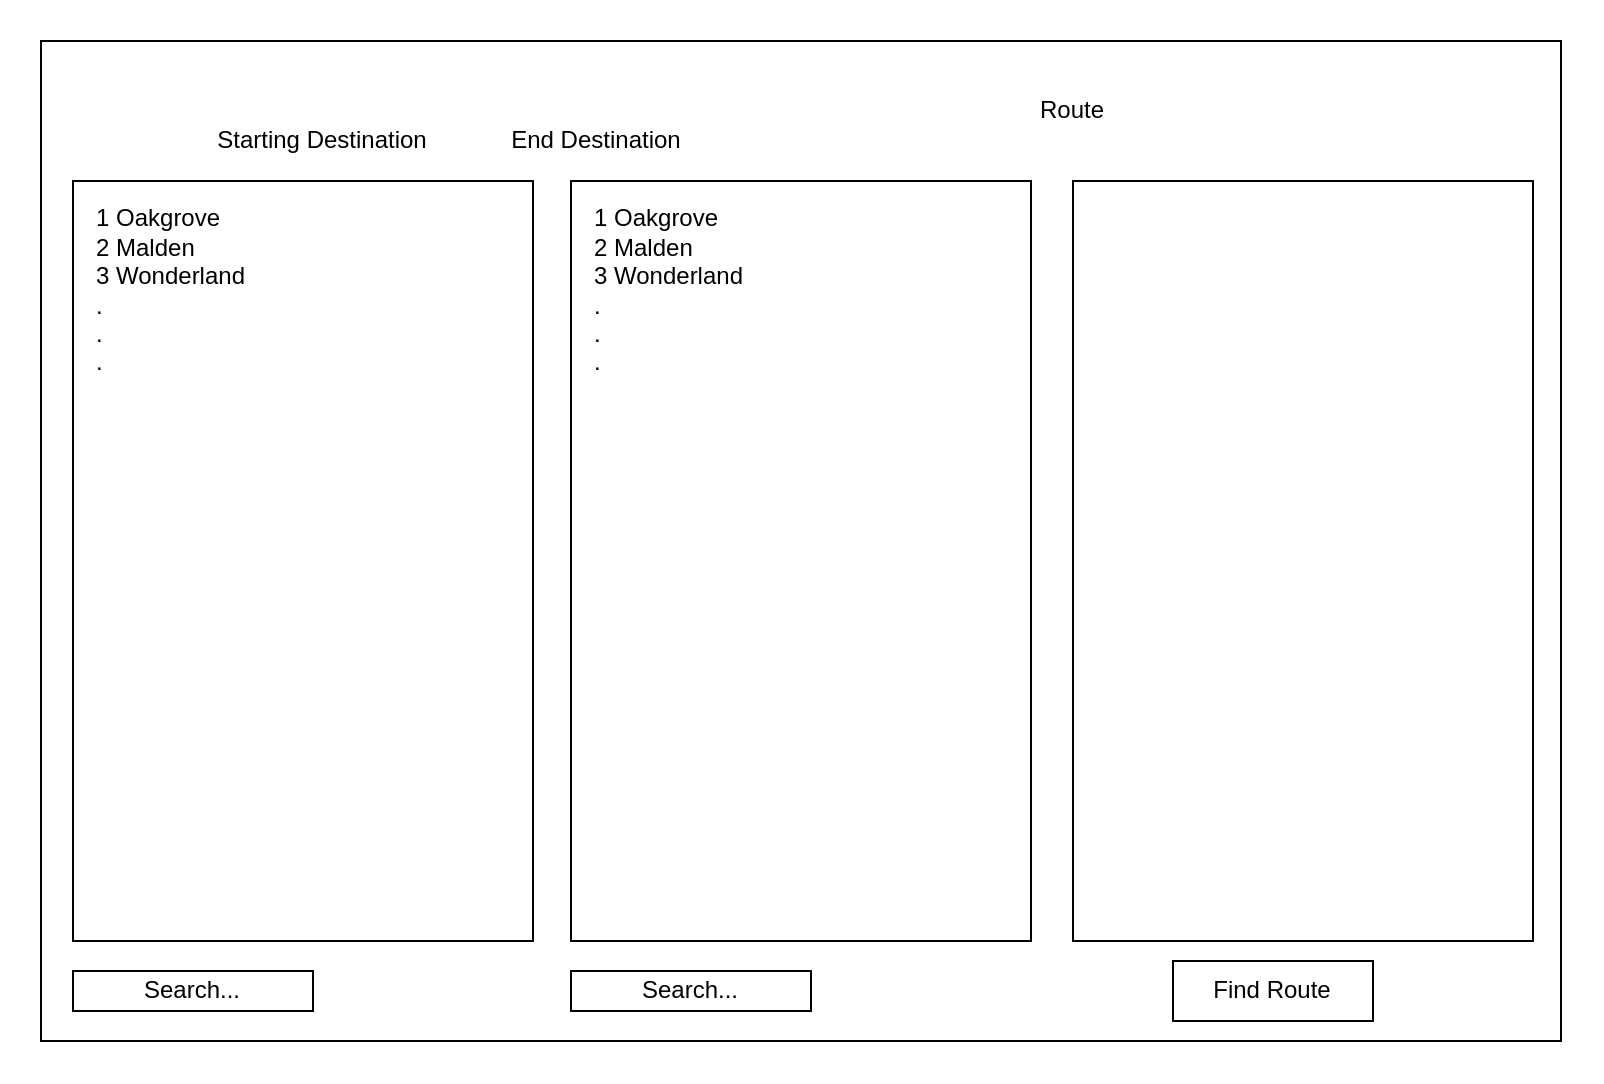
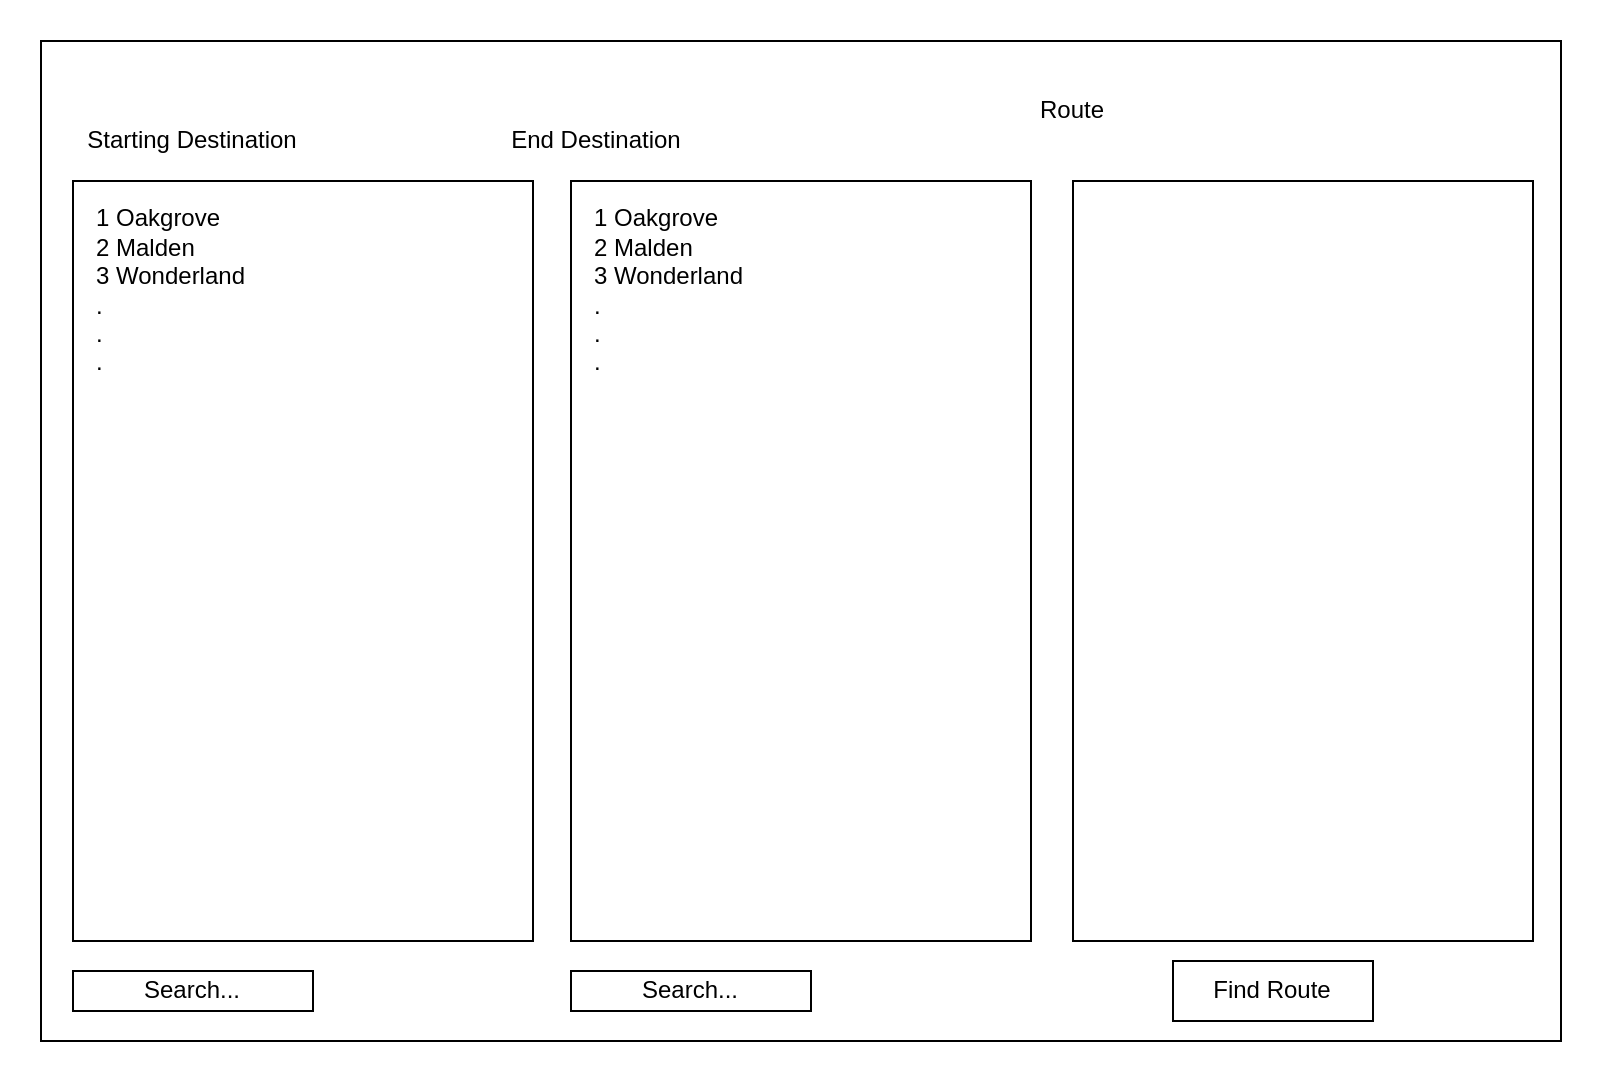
node "Starting Destination": moved (323, 141) -> (193, 141)
